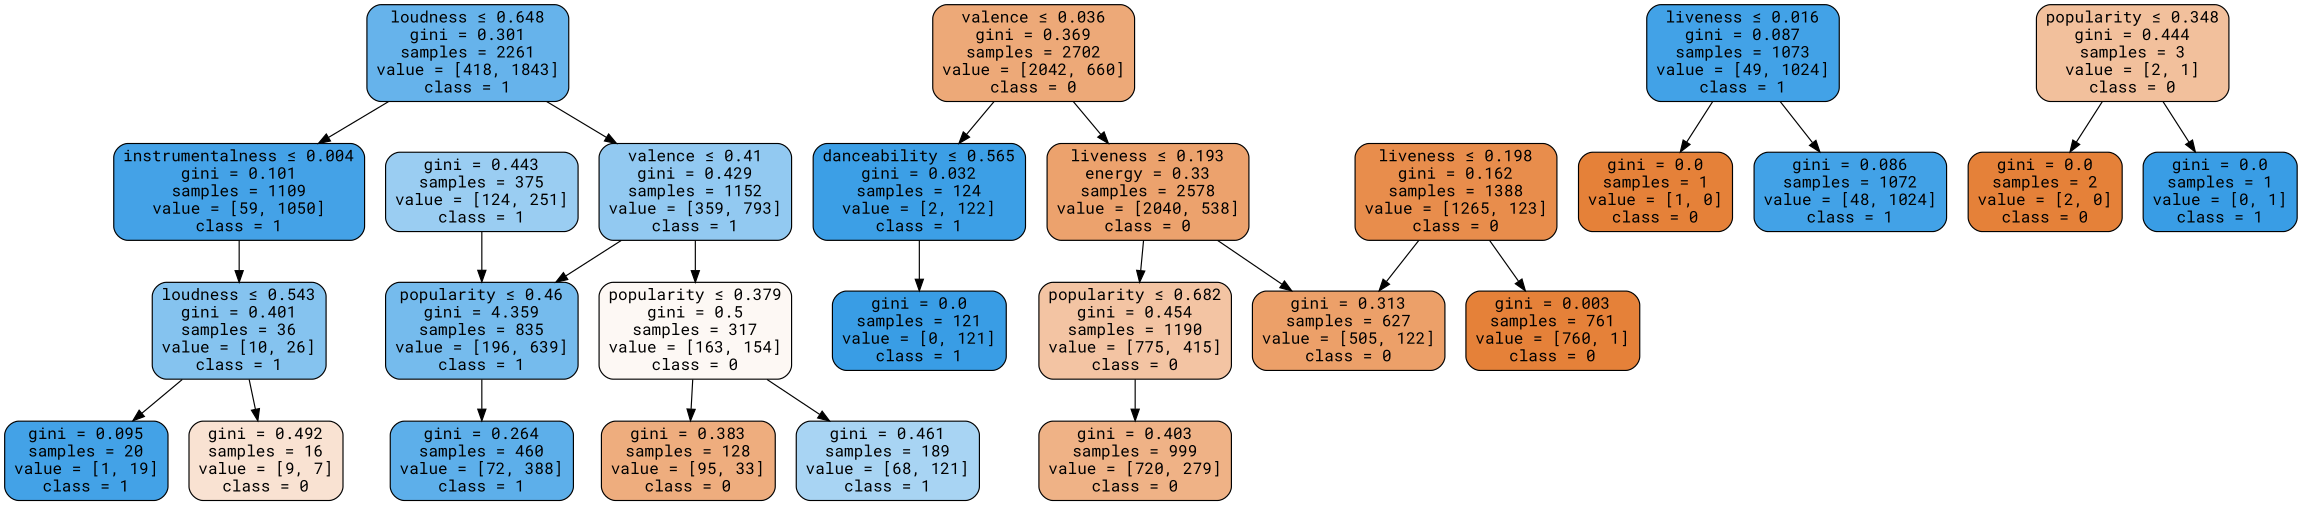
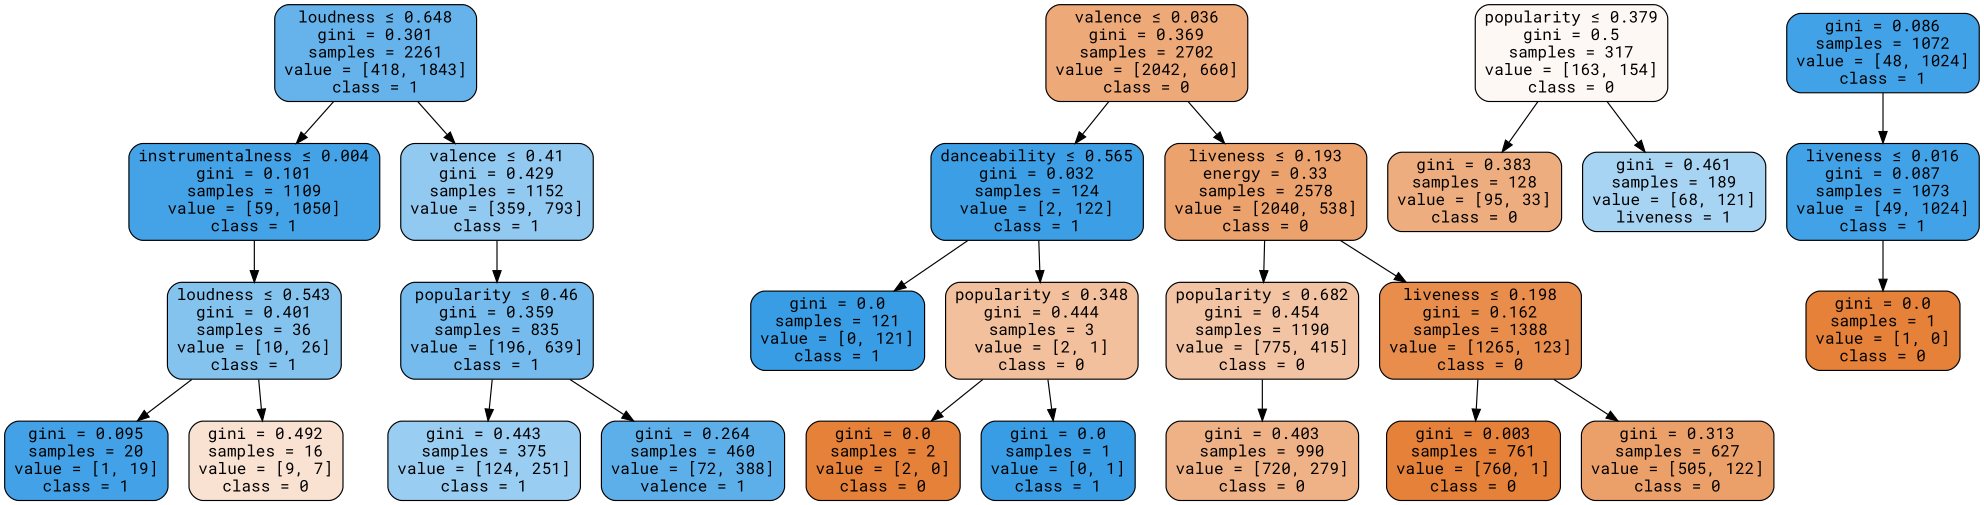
edge "liveness ≤ 0.016" -> "gini = 0.086": reversed
edge "gini = 0.443" -> "popularity ≤ 0.46": reversed
edge "valence ≤ 0.41" -> "popularity ≤ 0.379": removed
edge "danceability ≤ 0.565" -> "popularity ≤ 0.348": added
edge "liveness ≤ 0.193" -> "gini = 0.313": now "liveness ≤ 0.193" -> "liveness ≤ 0.198"
node "popularity ≤ 0.46": text "gini = 4.359" -> "gini = 0.359"
node "gini = 0.403": text "samples = 999" -> "samples = 990"
node "gini = 0.264": text "class = 1" -> "valence = 1"
node "gini = 0.461": text "class = 1" -> "liveness = 1"
